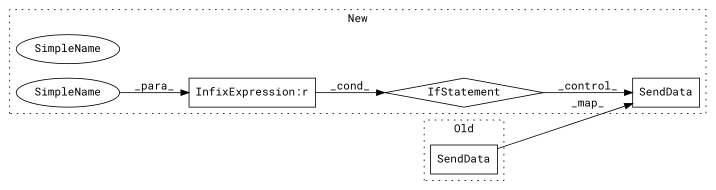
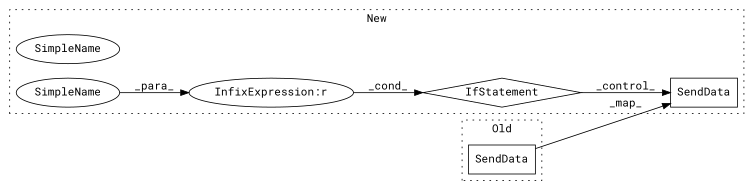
node "InfixExpression:r": shape box -> ellipse
